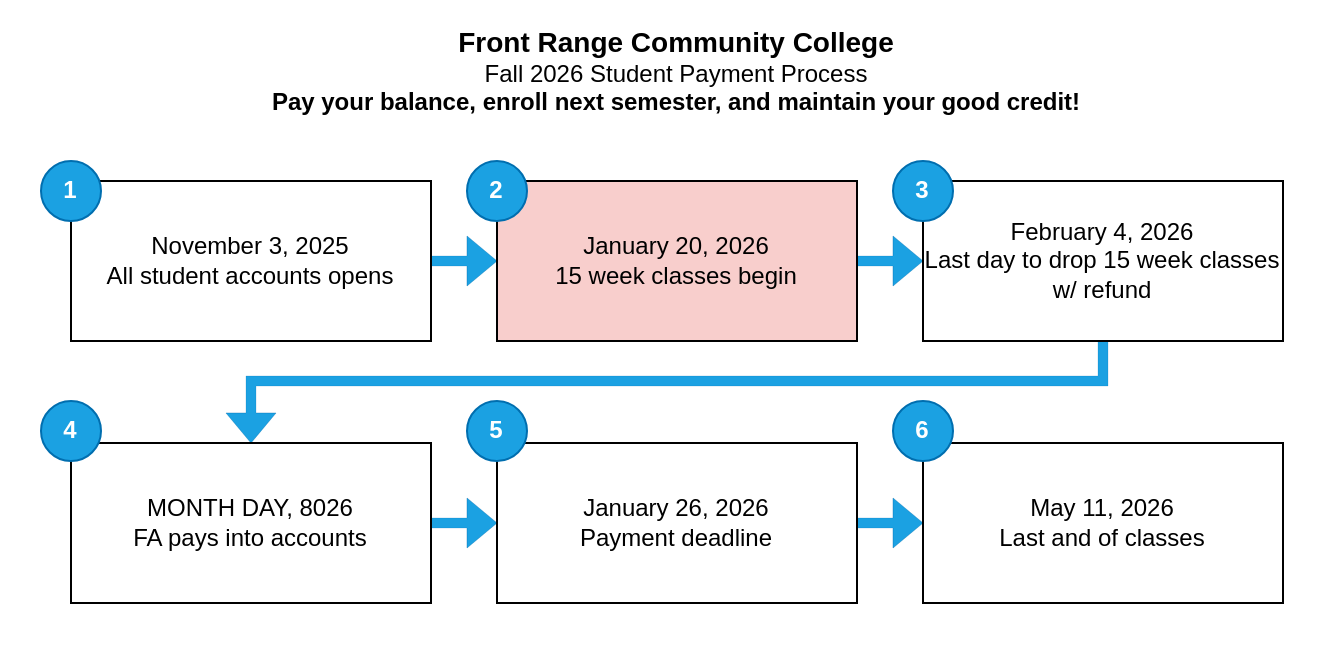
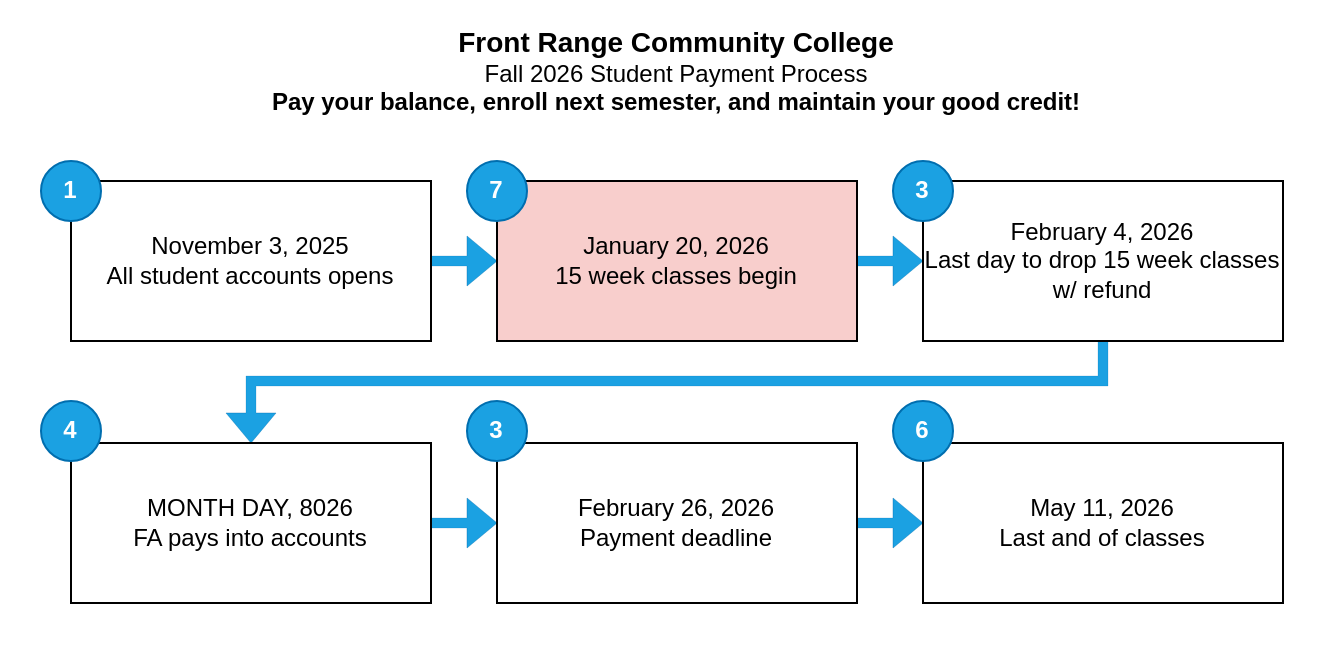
node "2": label "2" -> "7"
node "5": label "5" -> "3"
node "January 26, 2026 Payment deadline": label "January 26, 2026 Payment deadline" -> "February 26, 2026 Payment deadline"
